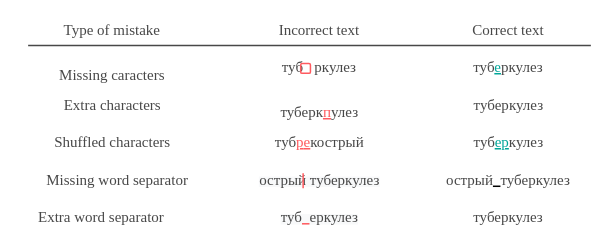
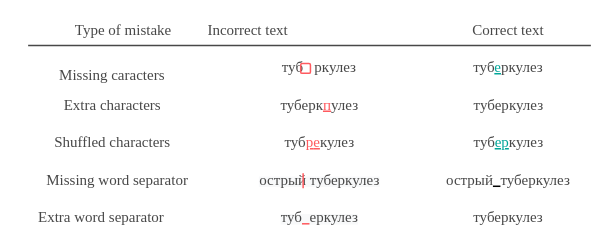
node "Type of mistake": moved (112, 27) -> (123, 27)
node "Incorrect text": moved (319, 27) -> (248, 27)
node "туберкпулез": moved (319, 109) -> (319, 102)
node "тубрекострый": label "тубрекострый" -> "тубрекулез"
